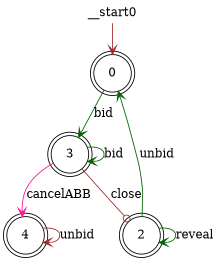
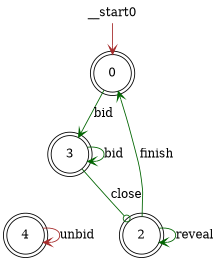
edge "2" -> "0": label "unbid" -> "finish"
edge "3" -> "4": removed, label "cancelABB"
edge "3" -> "2": color brown -> darkgreen
